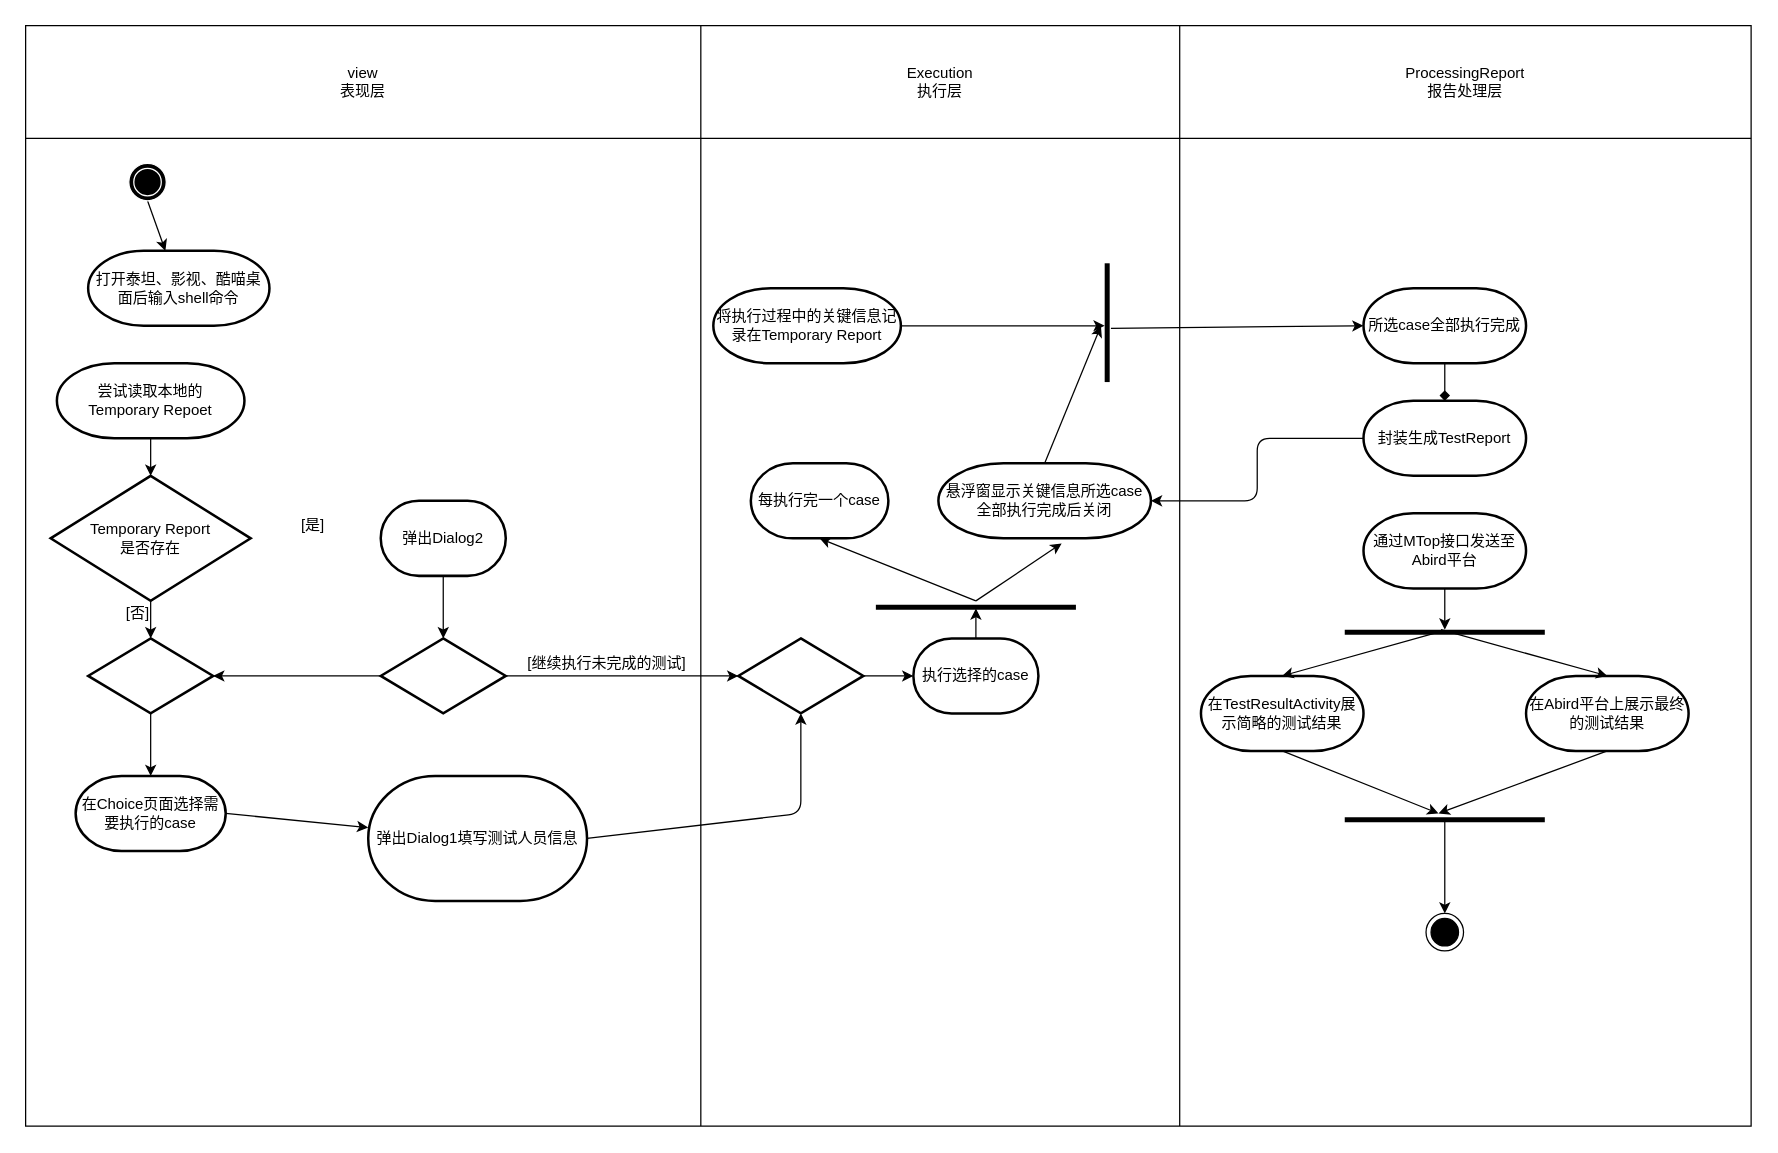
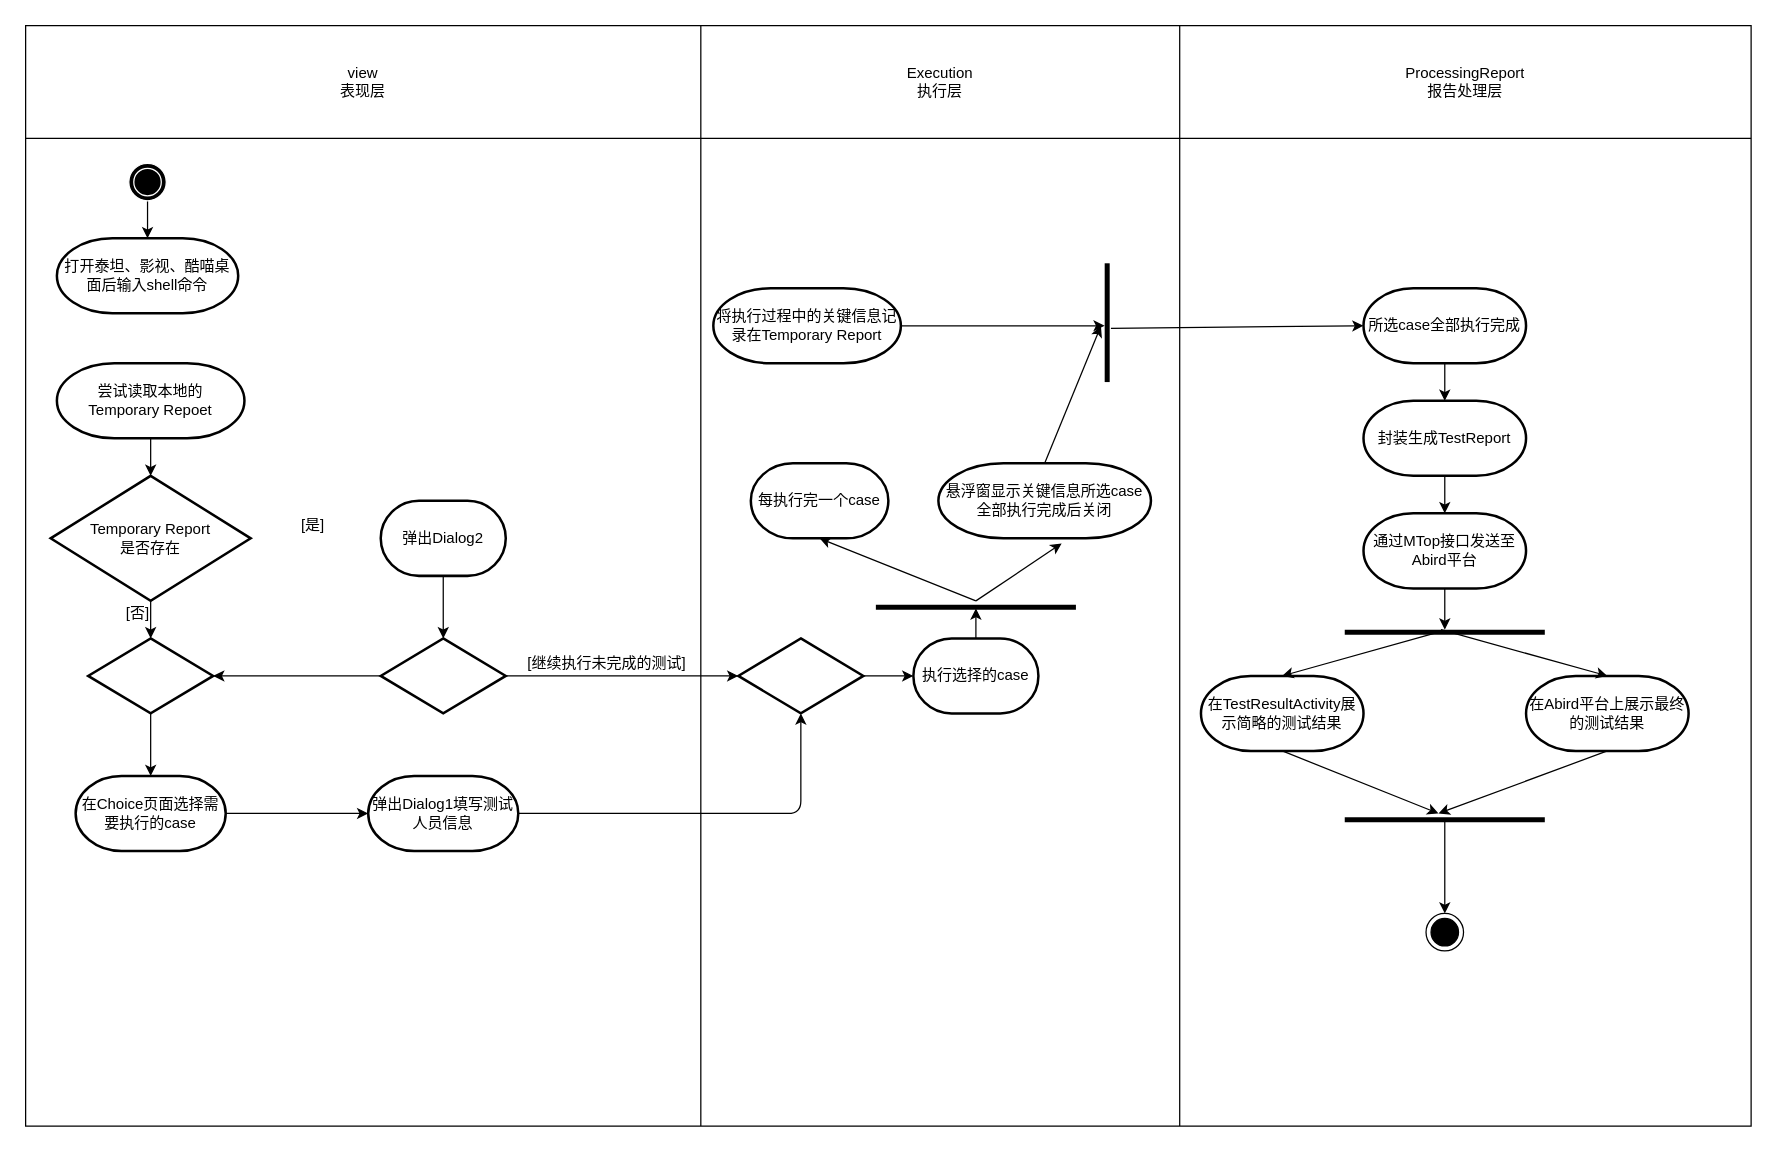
node "打开泰坦、影视、酷喵桌面后输入shell命令": moved (179, 288) -> (148, 276)
edge "所选case全部执行完成" -> "封装生成TestReport": arrowhead diamond -> classic
edge "封装生成TestReport" -> "悬浮窗显示关键信息所选case全部执行完成后关闭": now "封装生成TestReport" -> "通过MTop接口发送至Abird平台"
node "弹出Dialog1填写测试人员信息": size 219x125 -> 150x75
